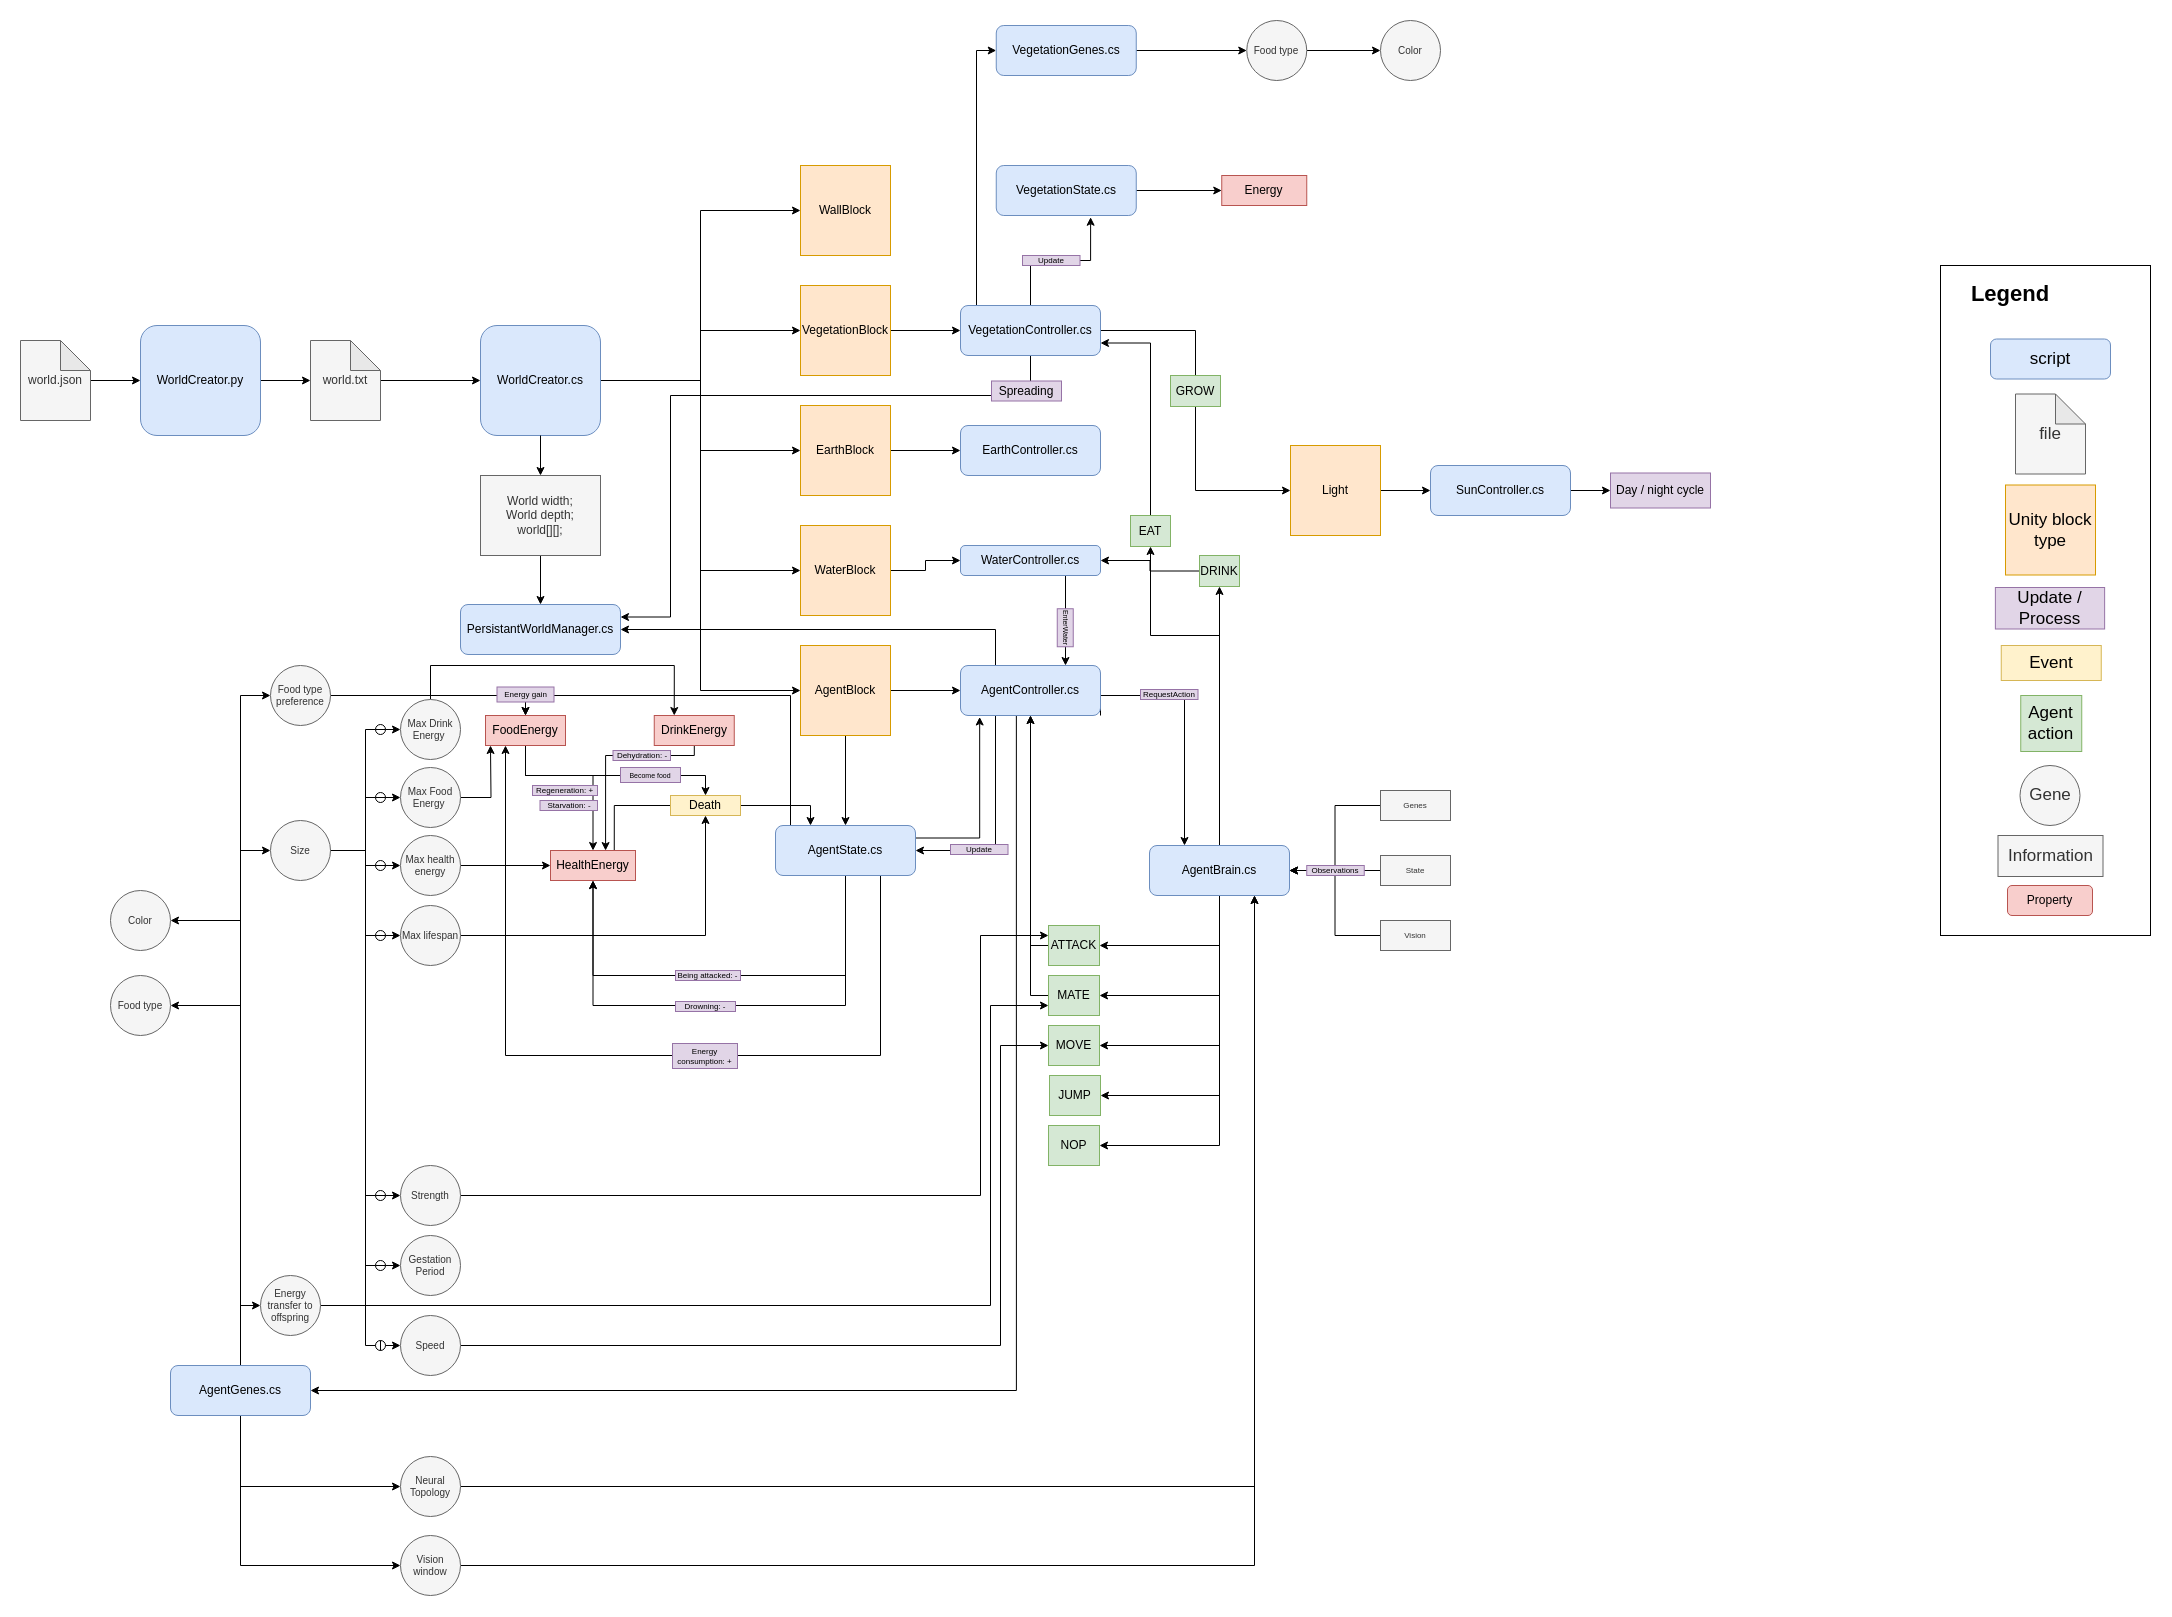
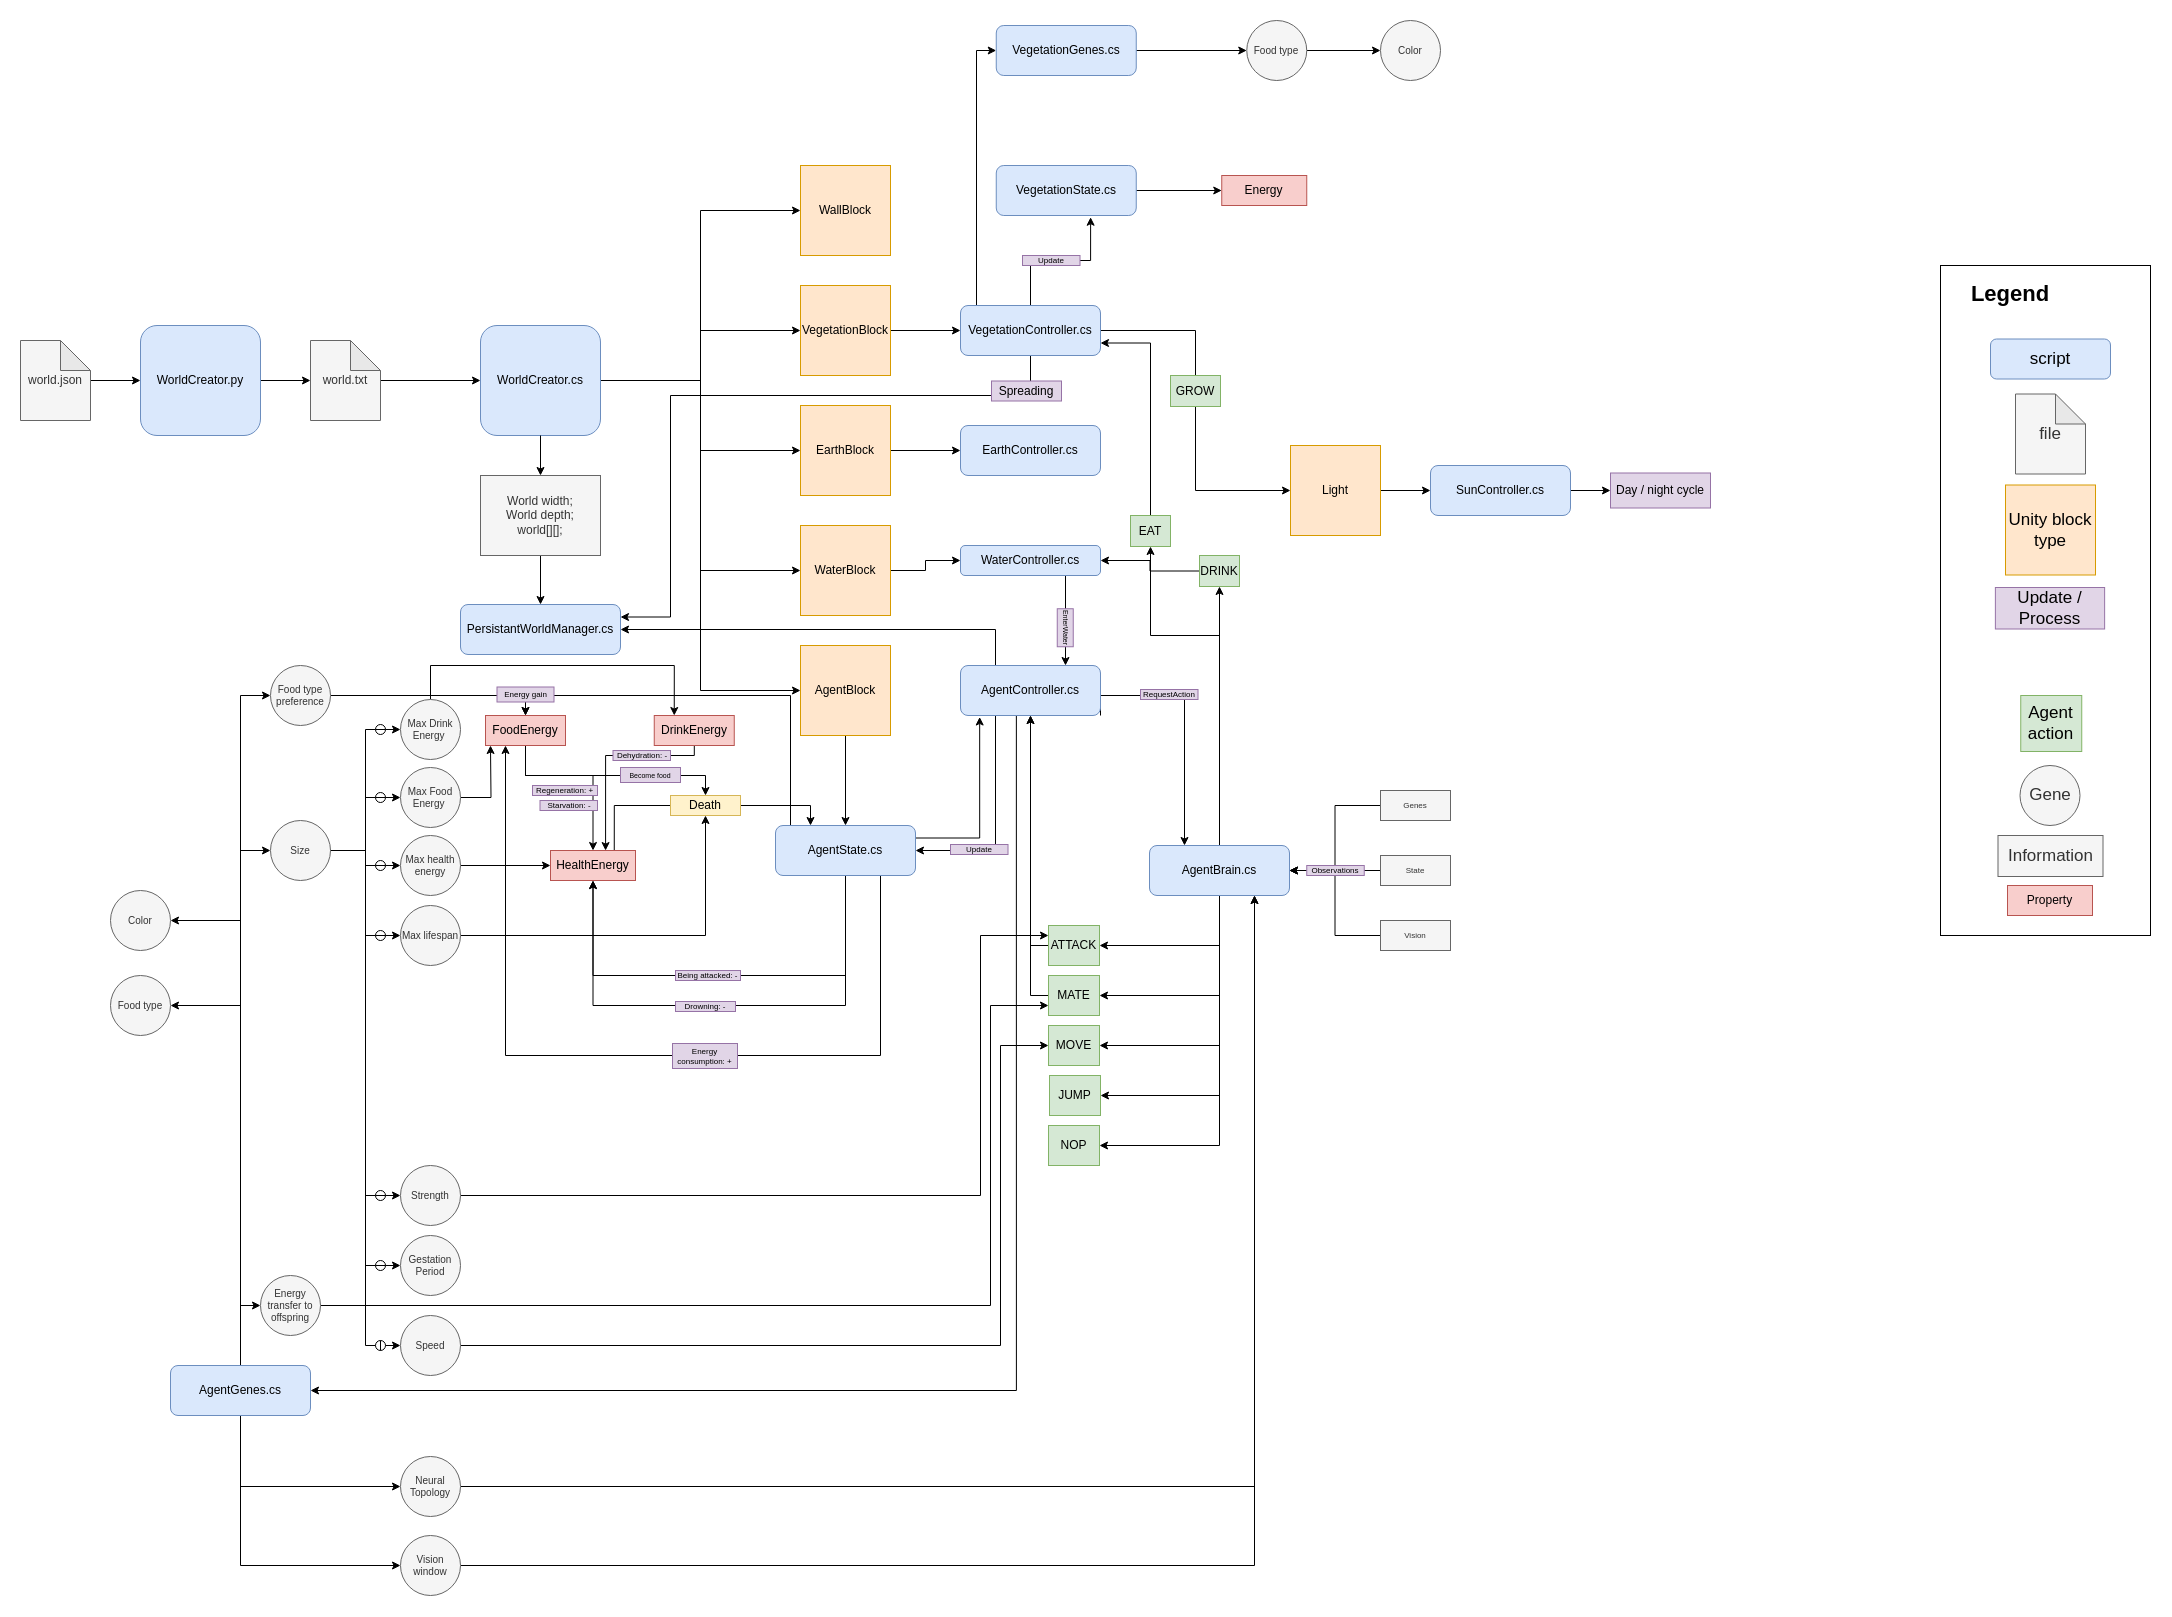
node "Event": removed
edge "AgentBlock" -> "AgentController.cs": removed
node "Property": shape rounded rectangle -> rectangle
